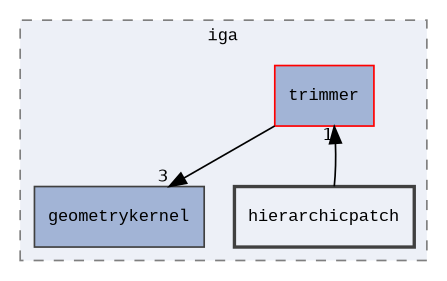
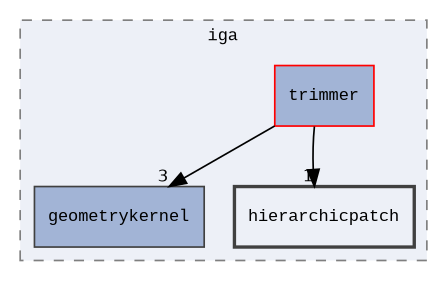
edge "hierarchicpatch" -> "trimmer": reversed
